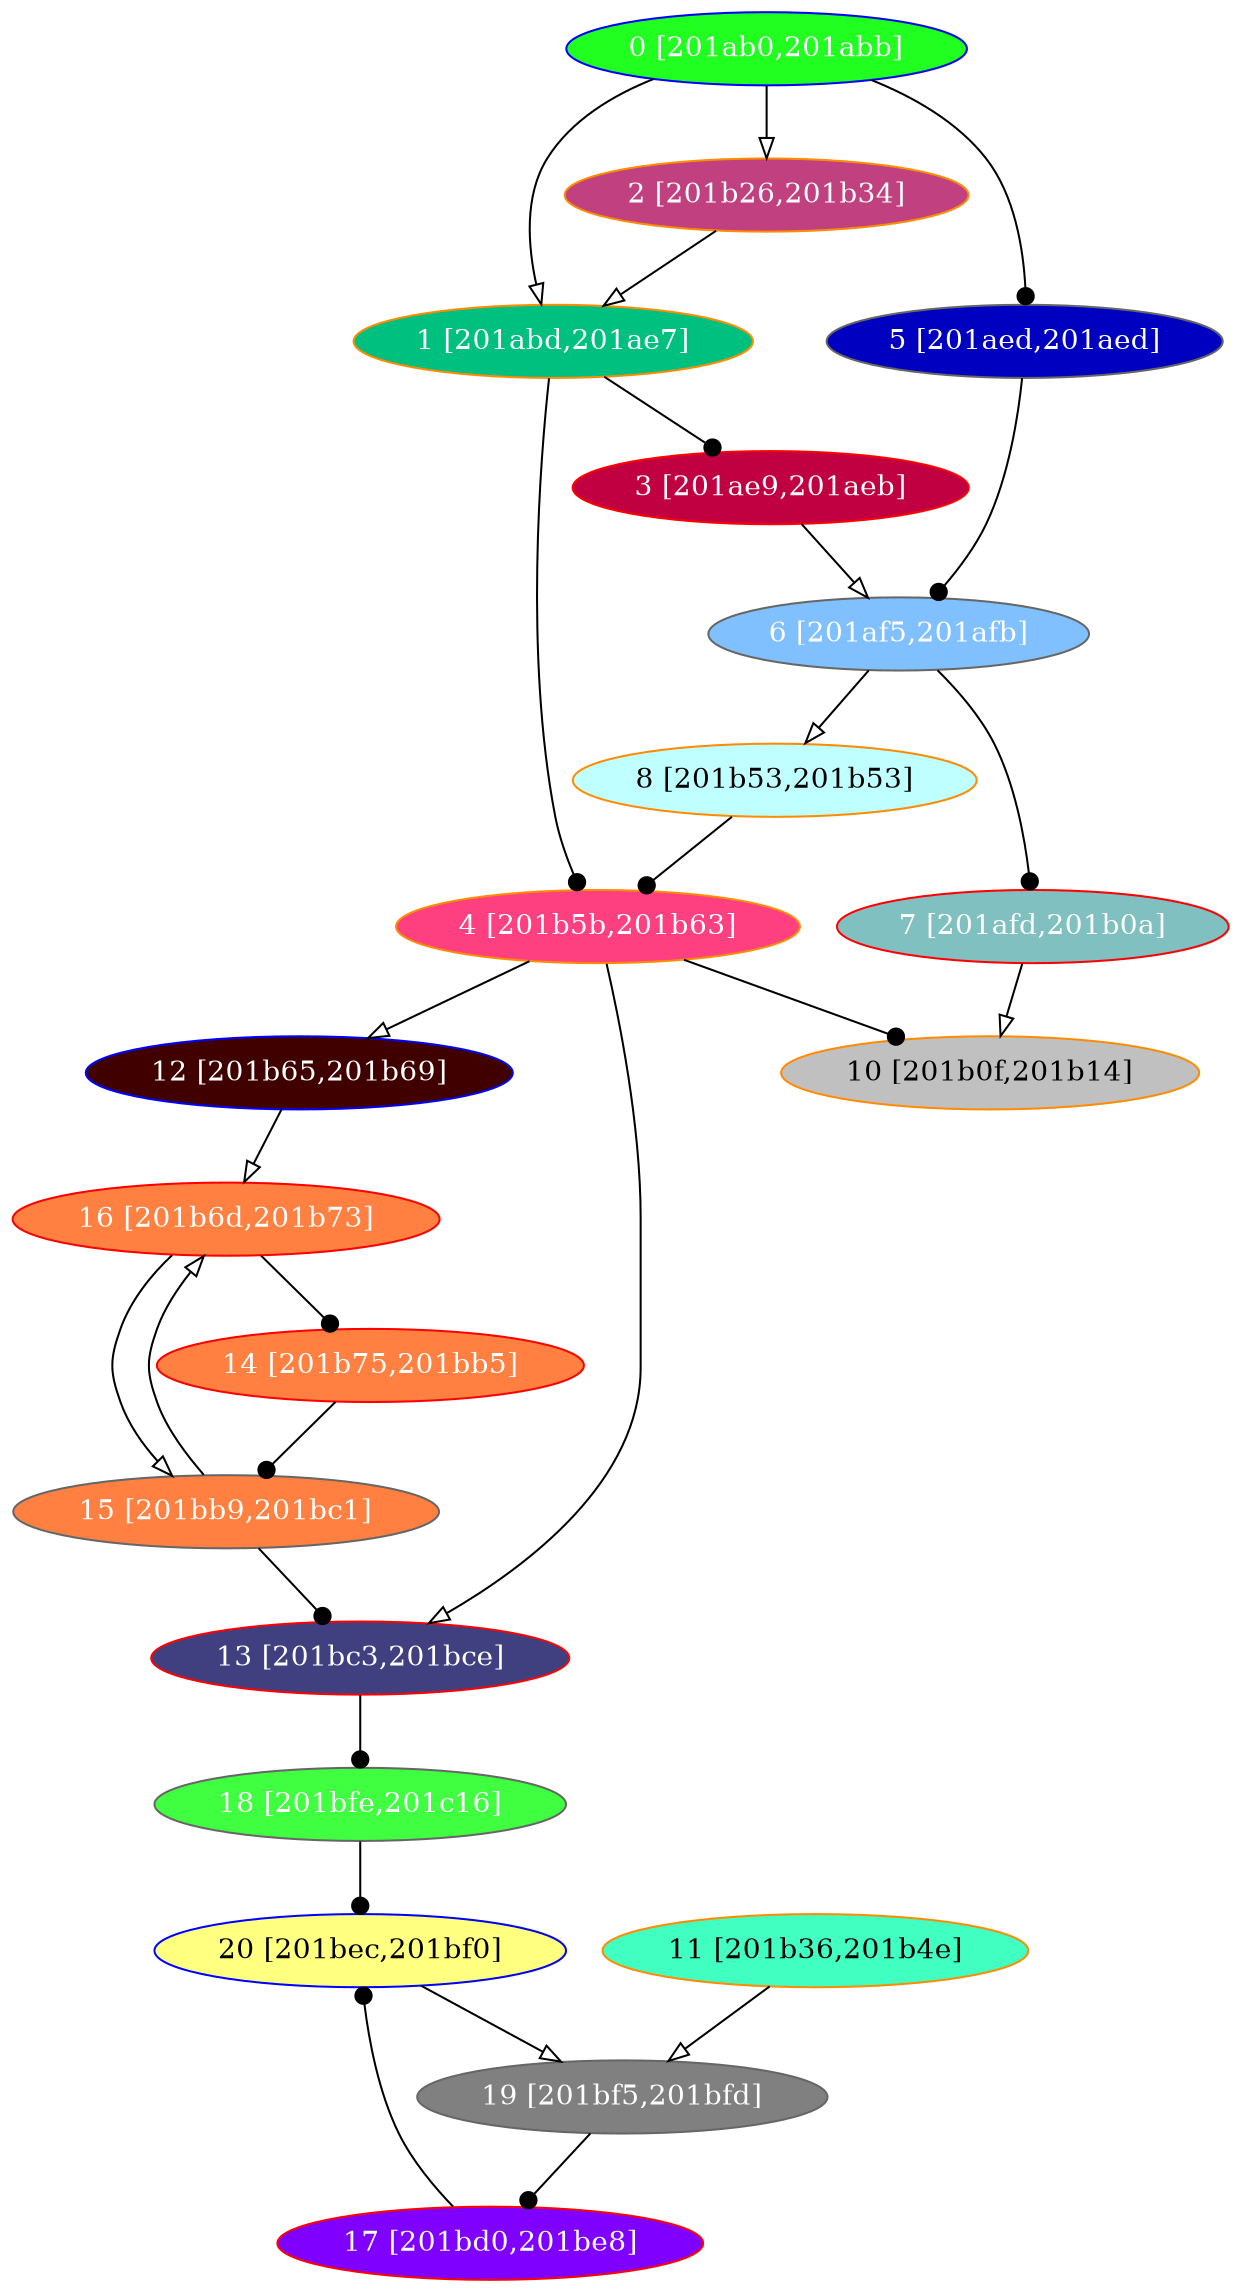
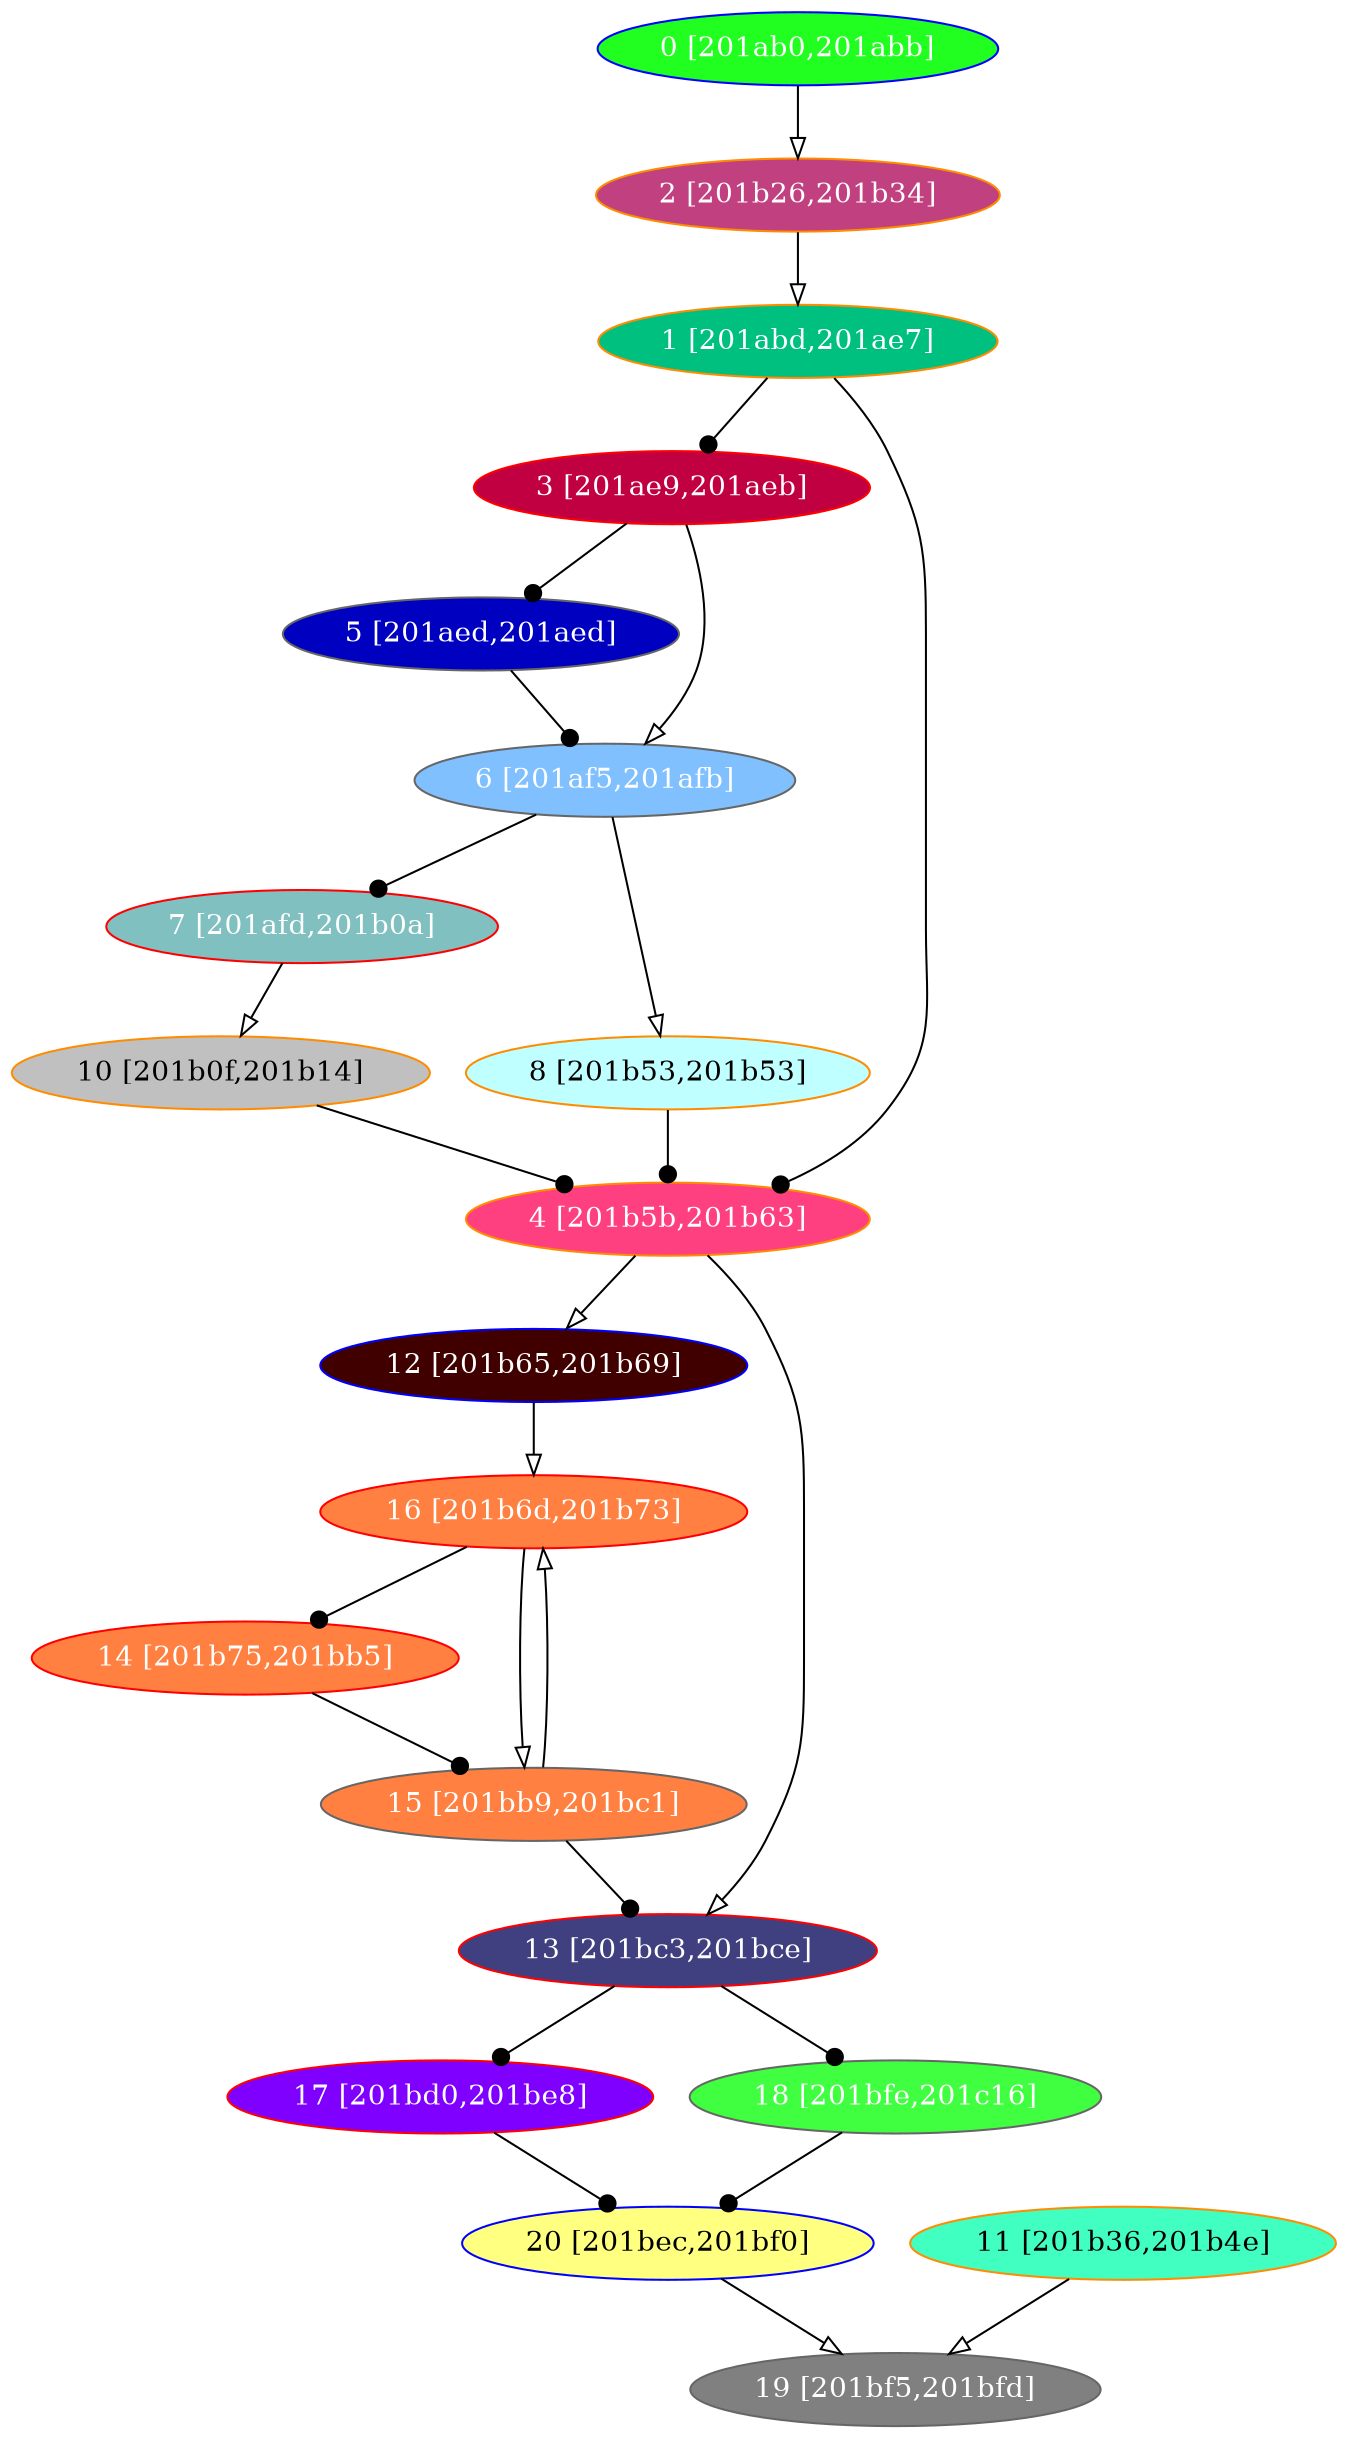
edge "0 [201ab0,201abb]" -> "1 [201abd,201ae7]": removed
edge "0 [201ab0,201abb]" -> "5 [201aed,201aed]": now "3 [201ae9,201aeb]" -> "5 [201aed,201aed]"
edge "4 [201b5b,201b63]" -> "10 [201b0f,201b14]": reversed
edge "19 [201bf5,201bfd]" -> "17 [201bd0,201be8]": now "13 [201bc3,201bce]" -> "17 [201bd0,201be8]"
